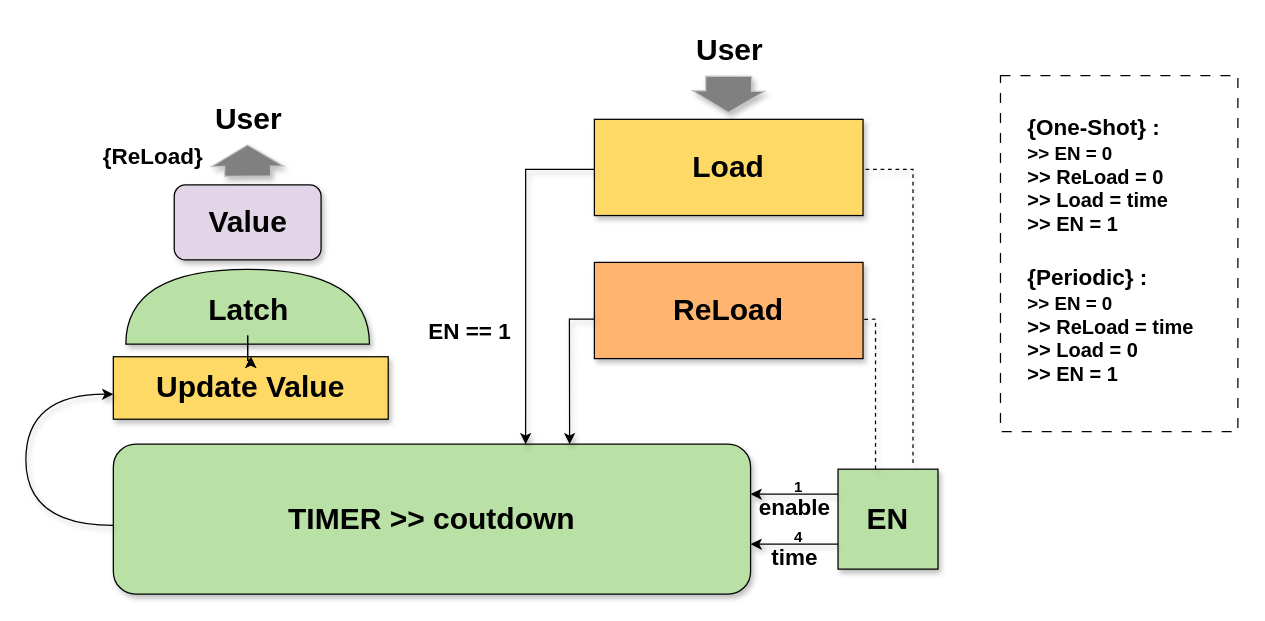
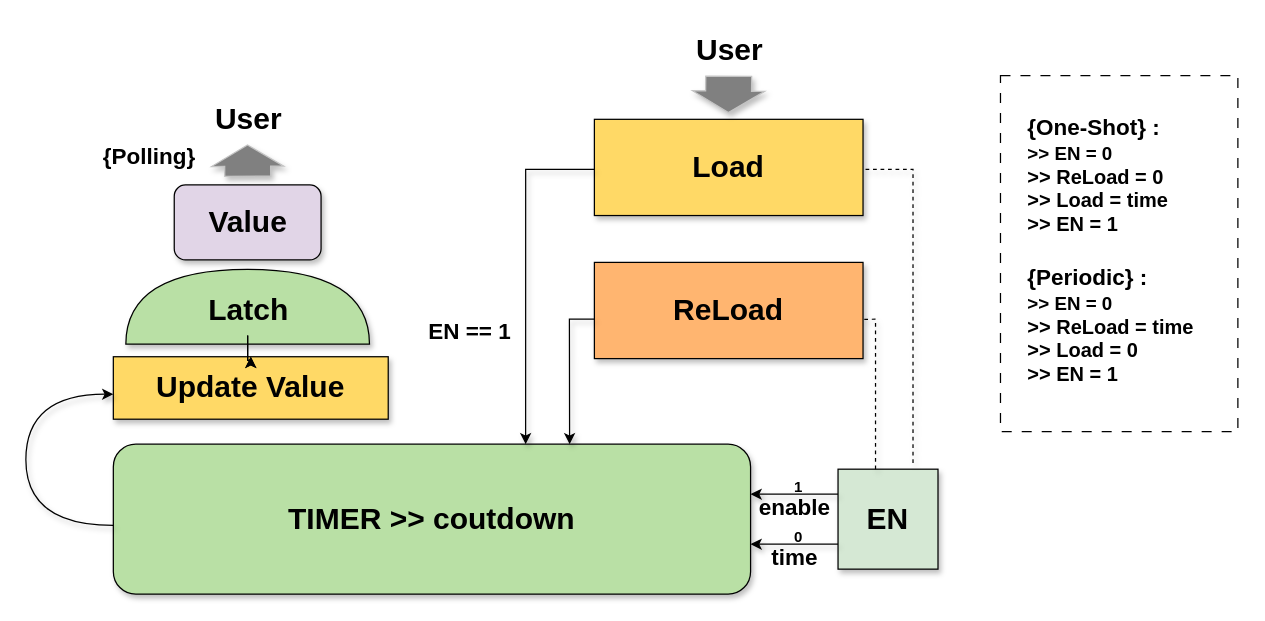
node "{ReLoad}": label "{ReLoad}" -> "{Polling}"
node "EN": fillcolor #b9e0a5 -> #d5e8d4
node "4": label "4" -> "0"
